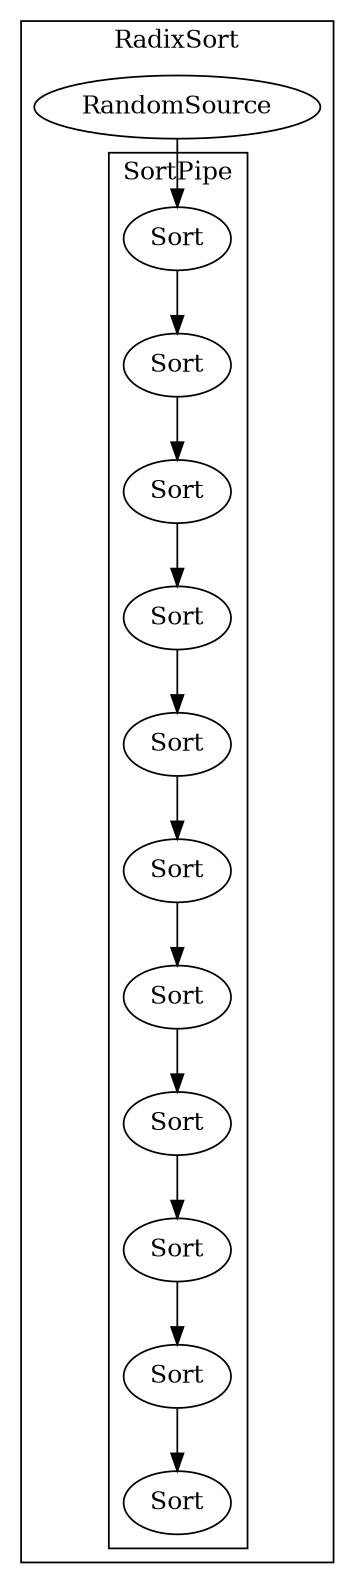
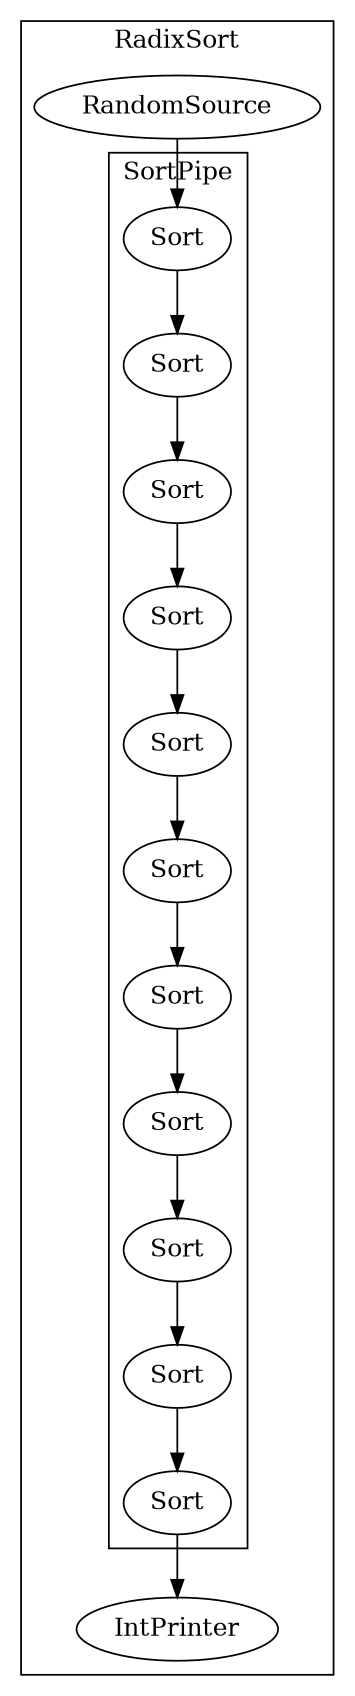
node "IntPrinter": added
